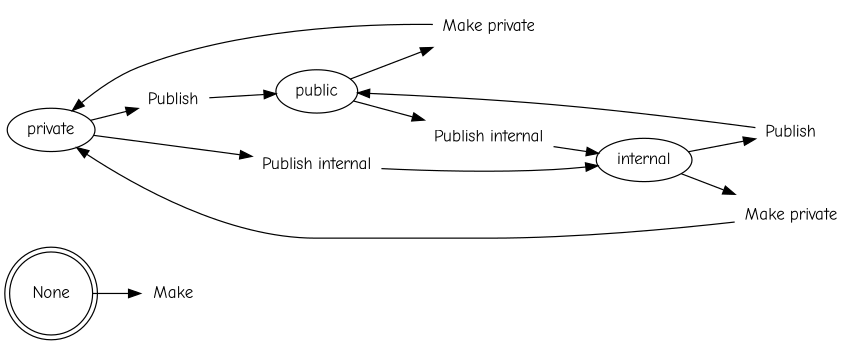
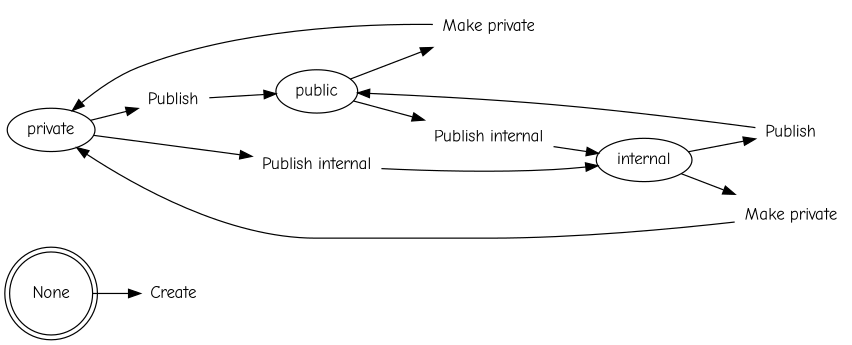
node "Make": label "Make" -> "Create"
